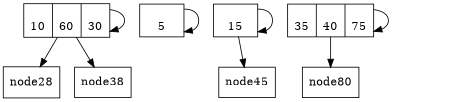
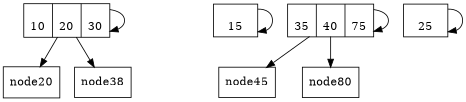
node "5": removed
node "25": added
node "10": text "60" -> "20"
edge "15" -> "node45": now "35" -> "node45"
node "node28": label "node28" -> "node20"
